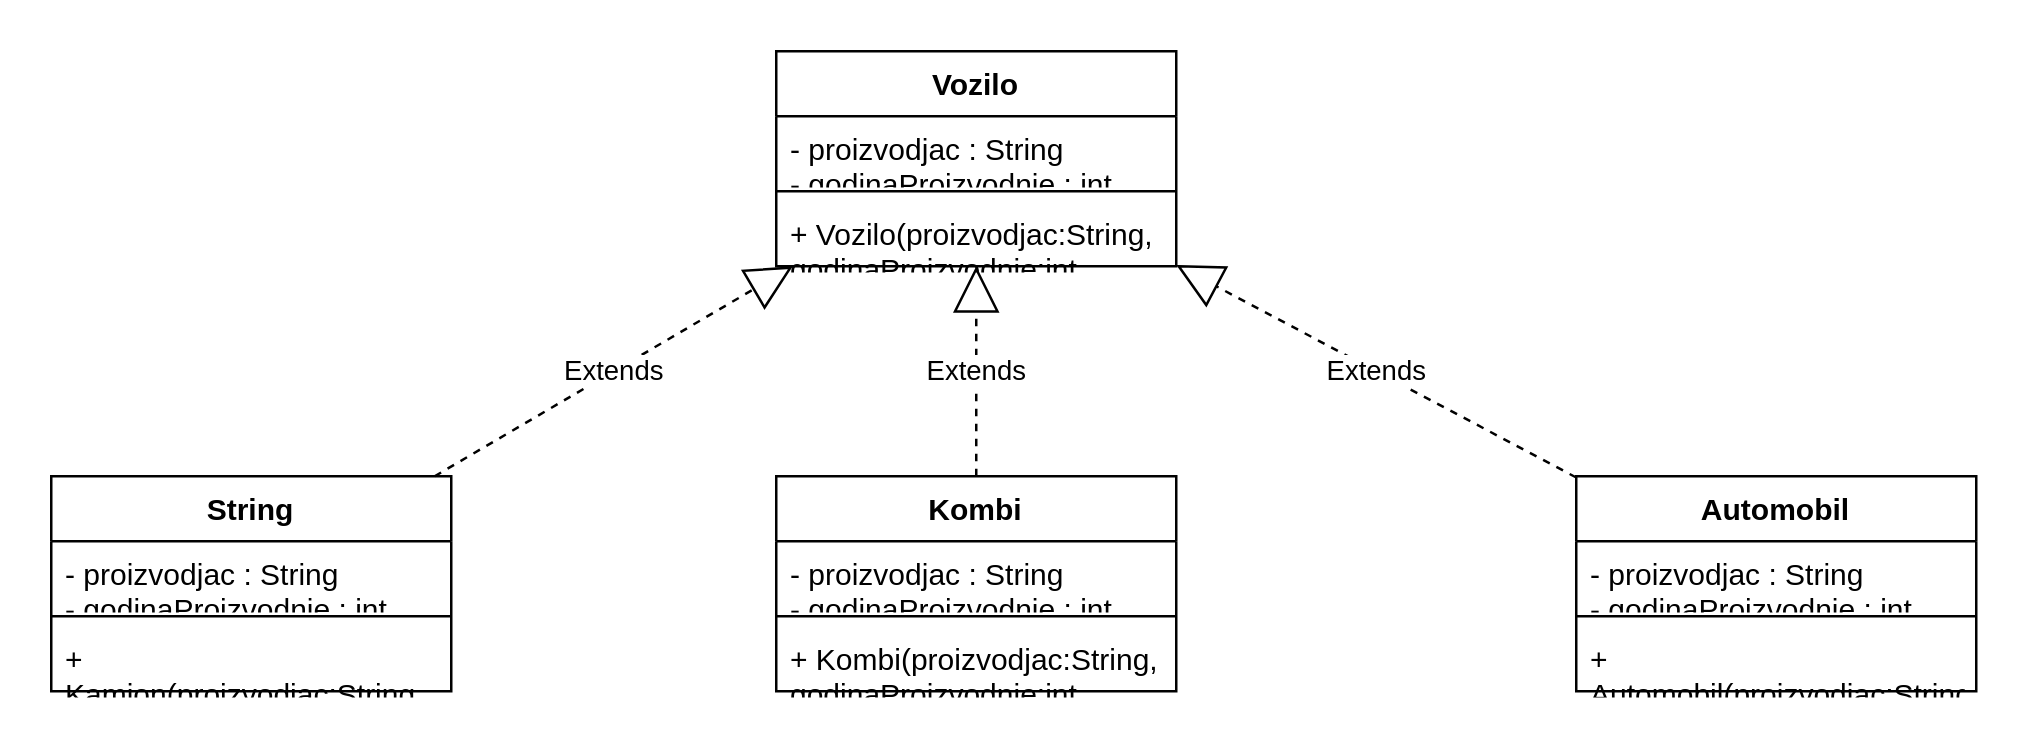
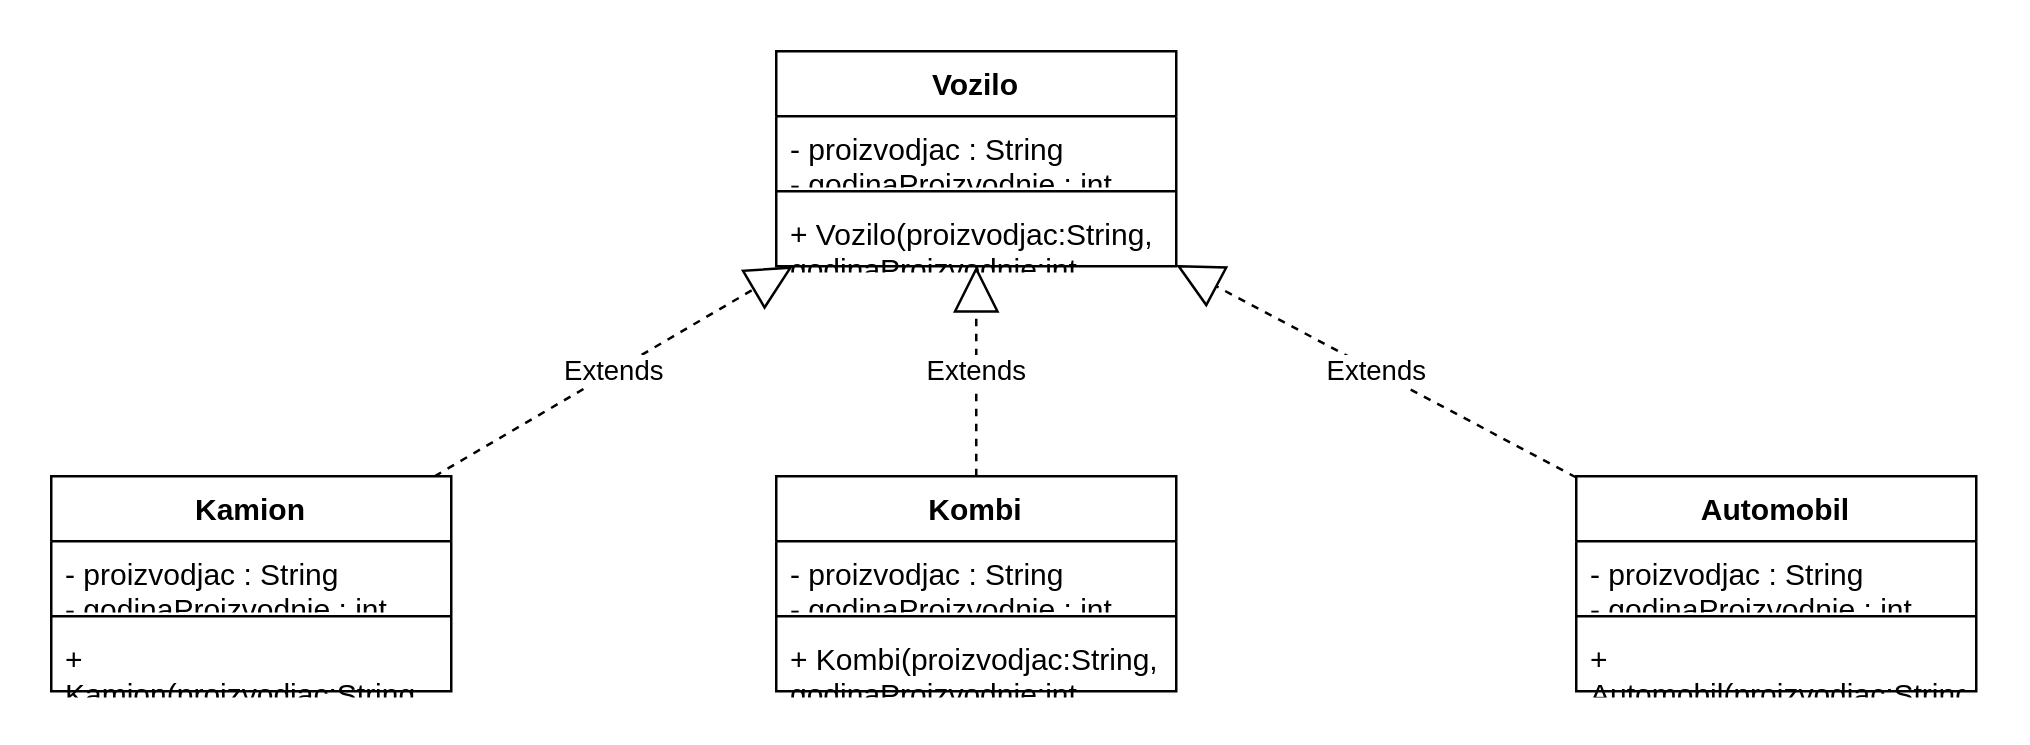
node "String": label "String" -> "Kamion"
